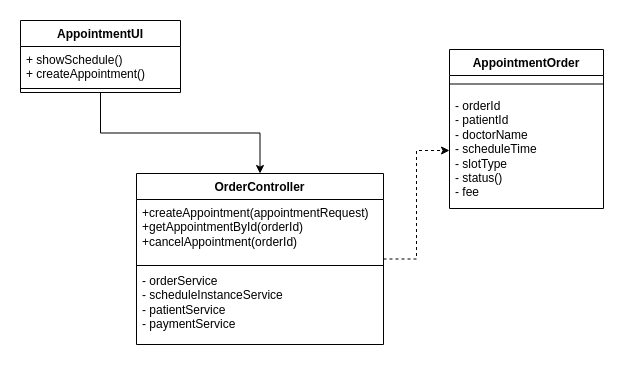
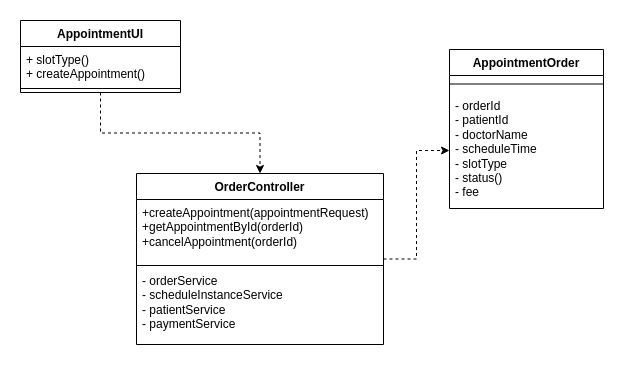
node "+ showSchedule() + createAppointment()": label "+ showSchedule() + createAppointment()" -> "+ slotType() + createAppointment()"
edge "AppointmentUI" -> "OrderController": style solid -> dashed
